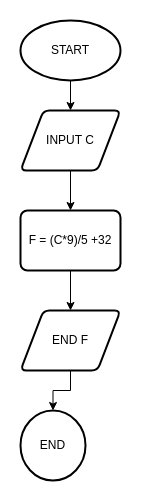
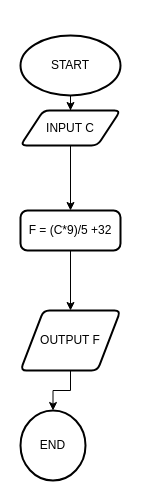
node "START": moved (71, 51) -> (71, 66)
node "INPUT C": size 100x60 -> 100x35
node "F = (C*9)/5 +32": size 100x60 -> 100x40
node "END F": label "END F" -> "OUTPUT F"
